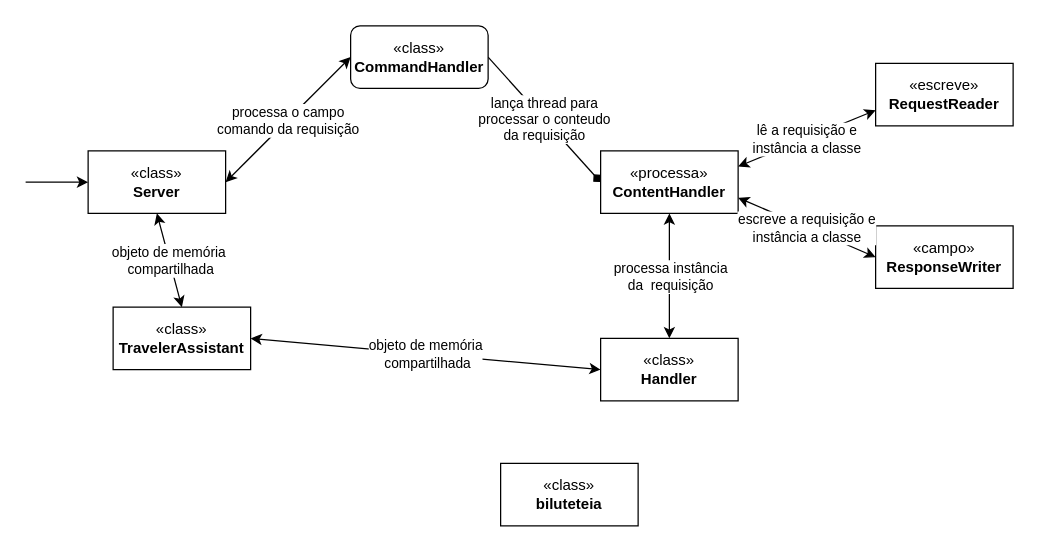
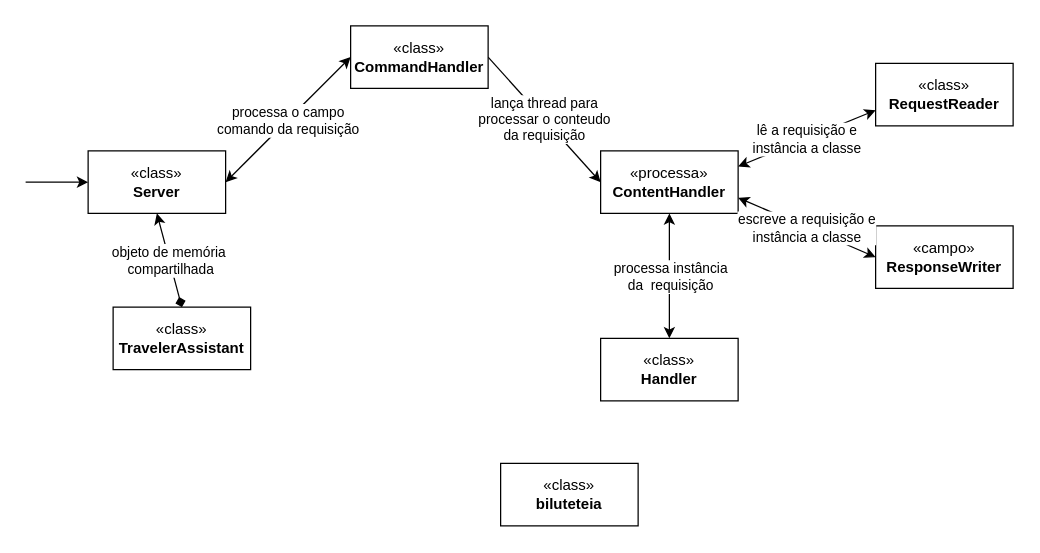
node "«class» CommandHandler": shape rounded rectangle -> rectangle
node "«escreve» RequestReader": label "«escreve» RequestReader" -> "«class» RequestReader"
edge "«class» CommandHandler" -> "«processa» ContentHandler": arrowhead diamond -> classic
edge "«class» Server" -- "«class» TravelerAssistant": arrowhead classic -> diamond
edge "«class» TravelerAssistant" -- "«class» Handler": removed, label "objeto de memória compartilhada"
